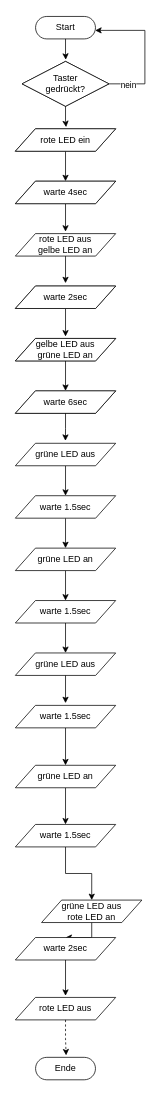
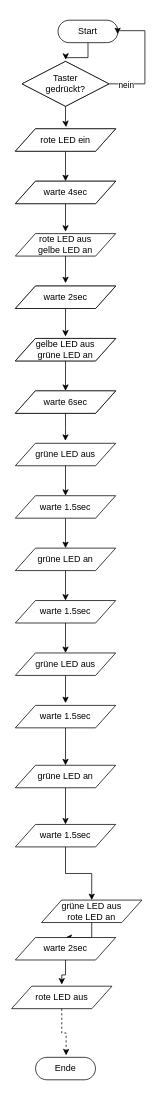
node "Start": moved (66, 27) -> (88, 30)
node "rote LED aus": moved (66, 1009) -> (62, 998)
